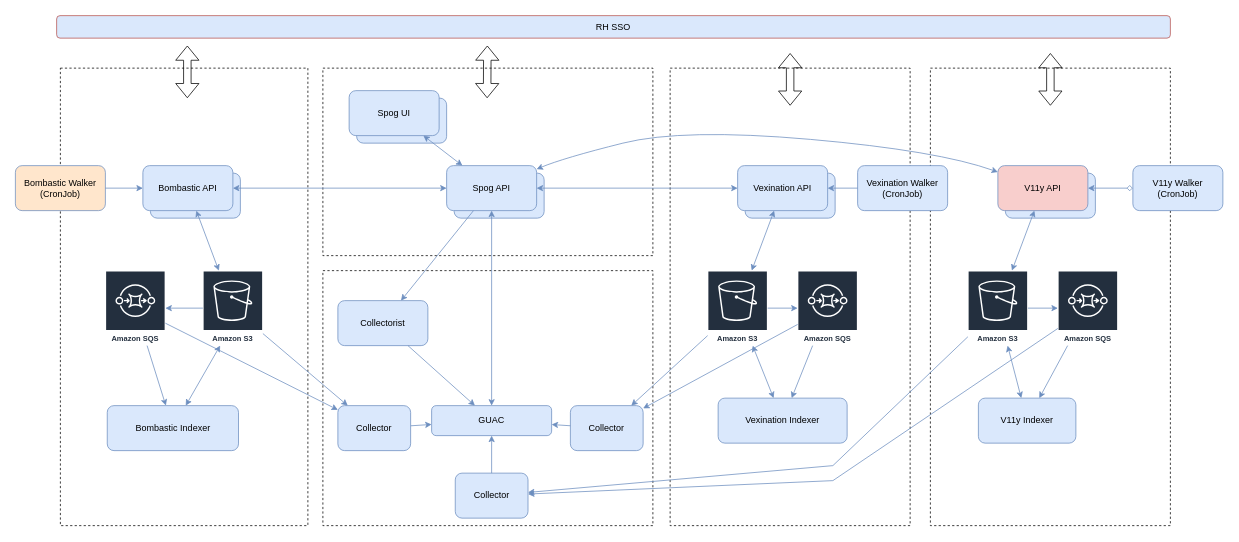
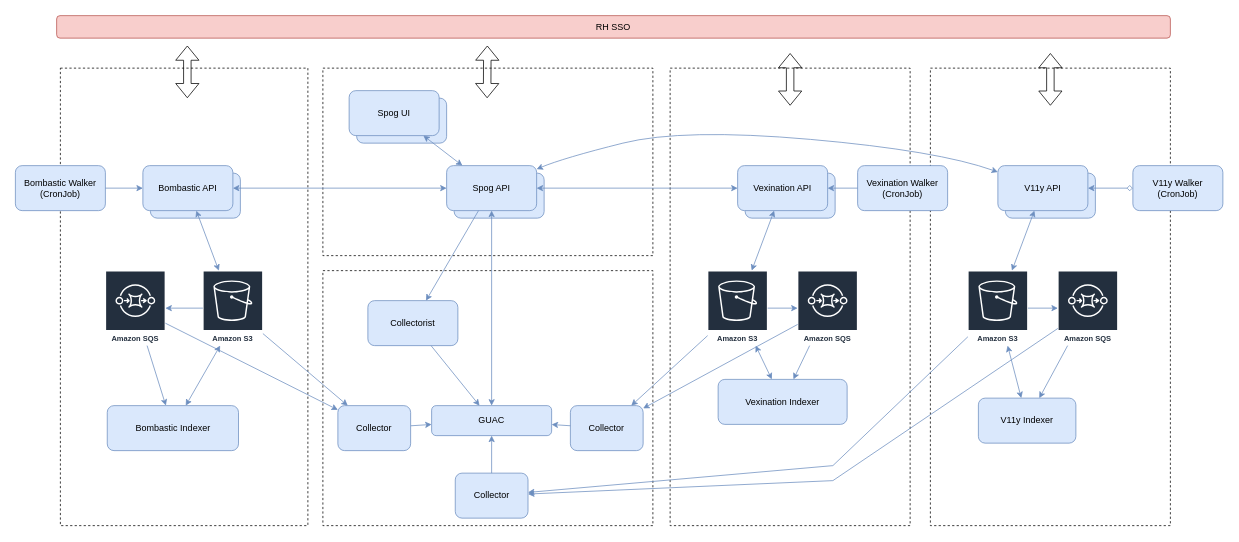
node "RH SSO": fillcolor #dae8fc -> #f8cecc
node "Bombastic Walker (CronJob)": fillcolor #ffe6cc -> #dae8fc
node "V11y API": fillcolor #f8cecc -> #dae8fc
node "Collectorist": moved (383, 323) -> (413, 323)
node "Vexination Indexer": moved (783, 420) -> (783, 402)
